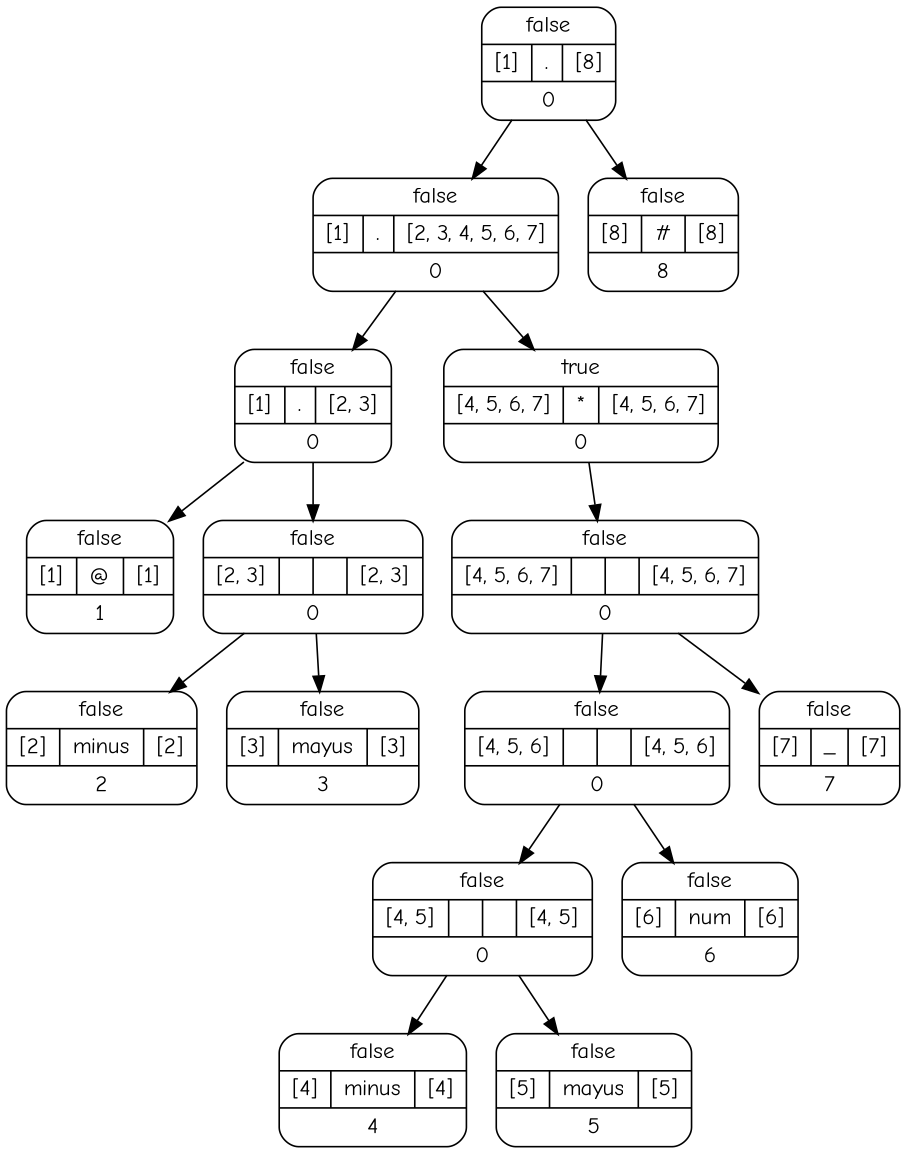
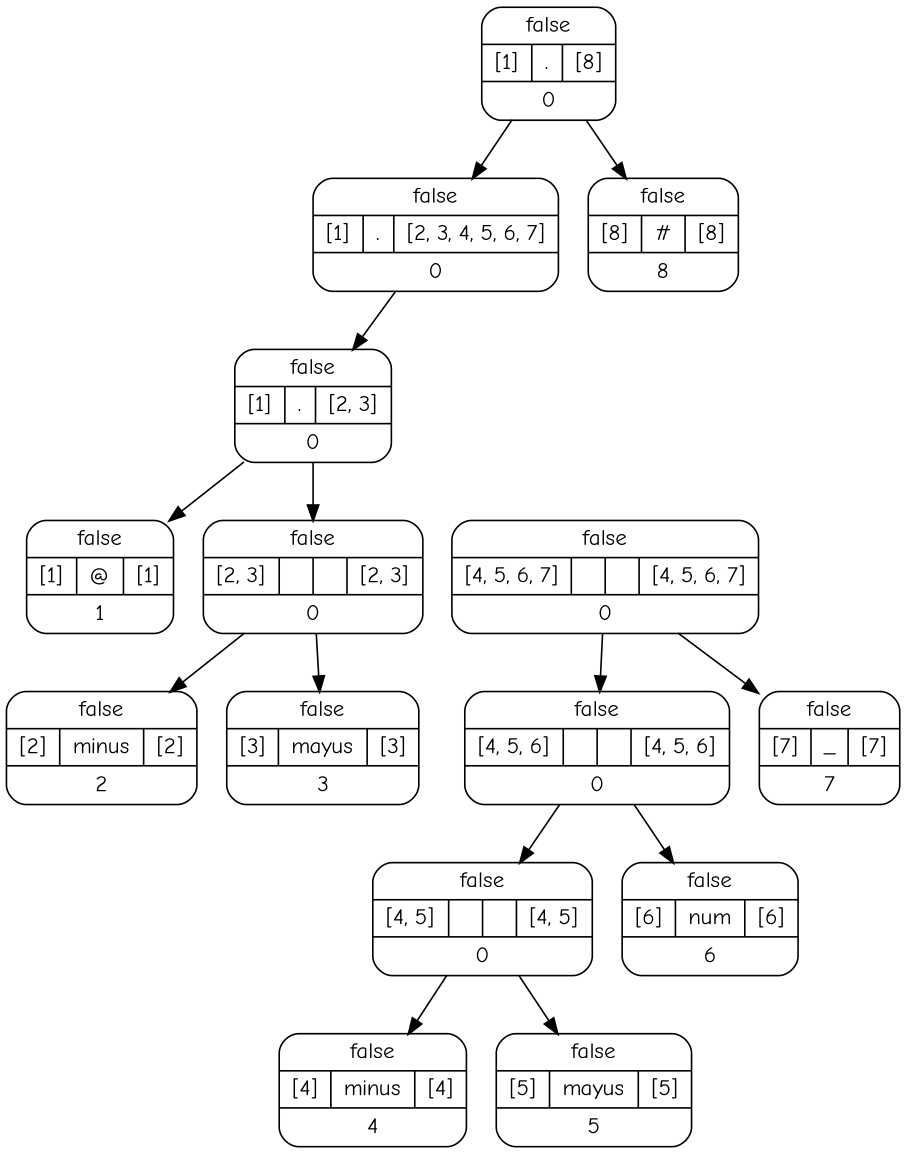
node "true": removed
